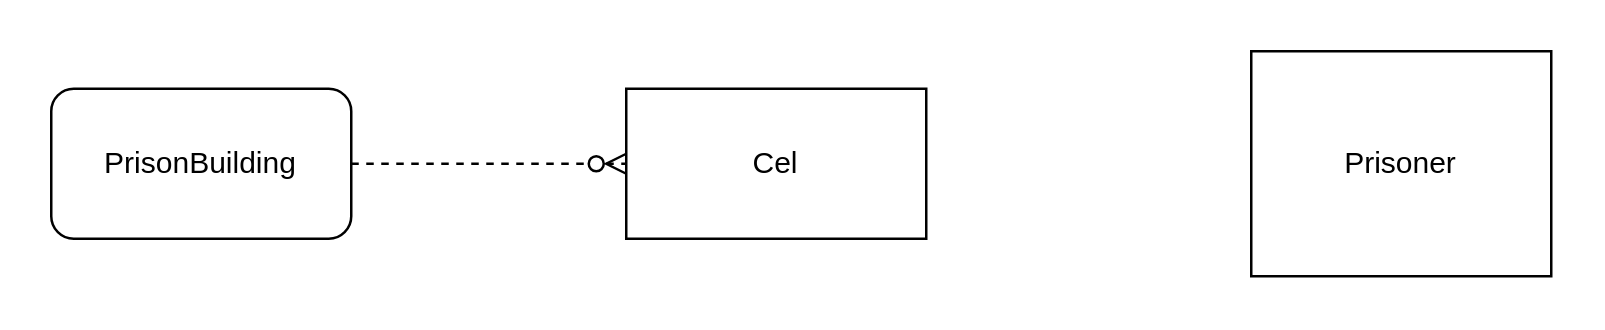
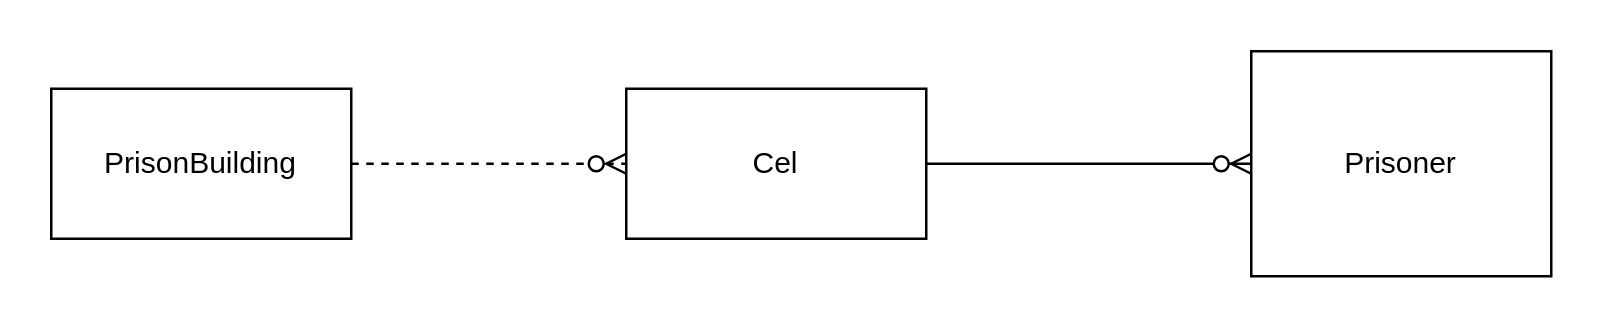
node "PrisonBuilding": shape rounded rectangle -> rectangle
edge "Cel" -> "Prisoner": added
